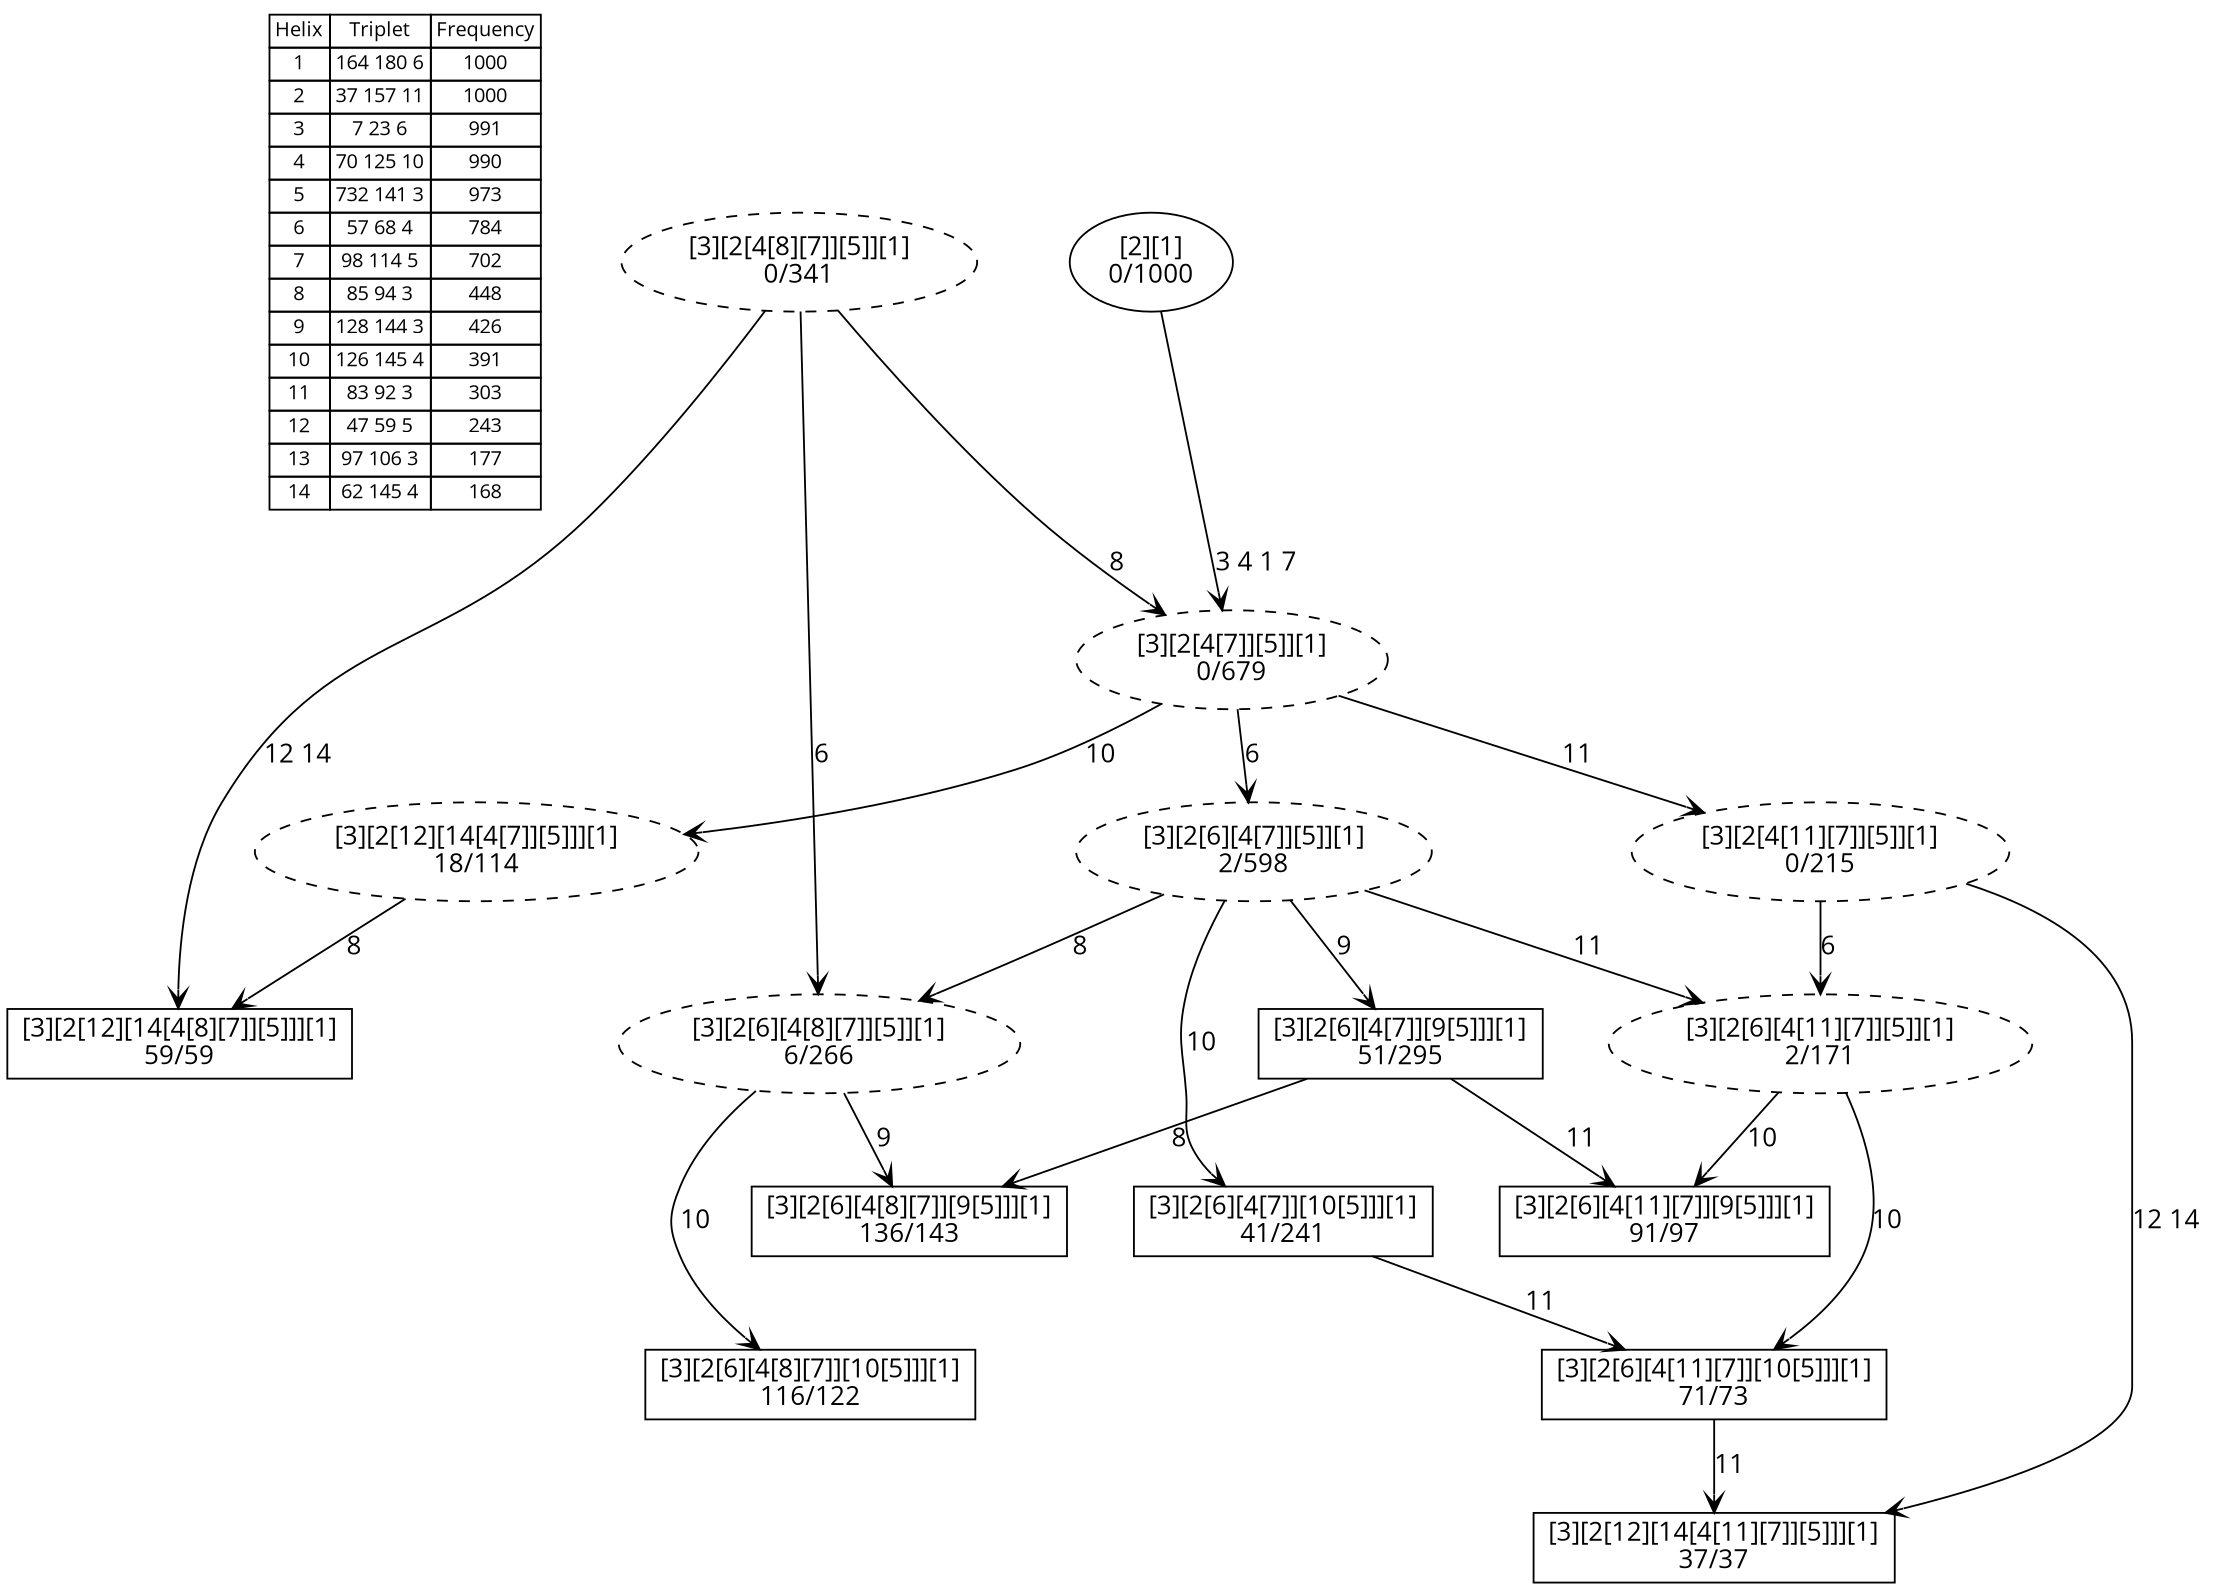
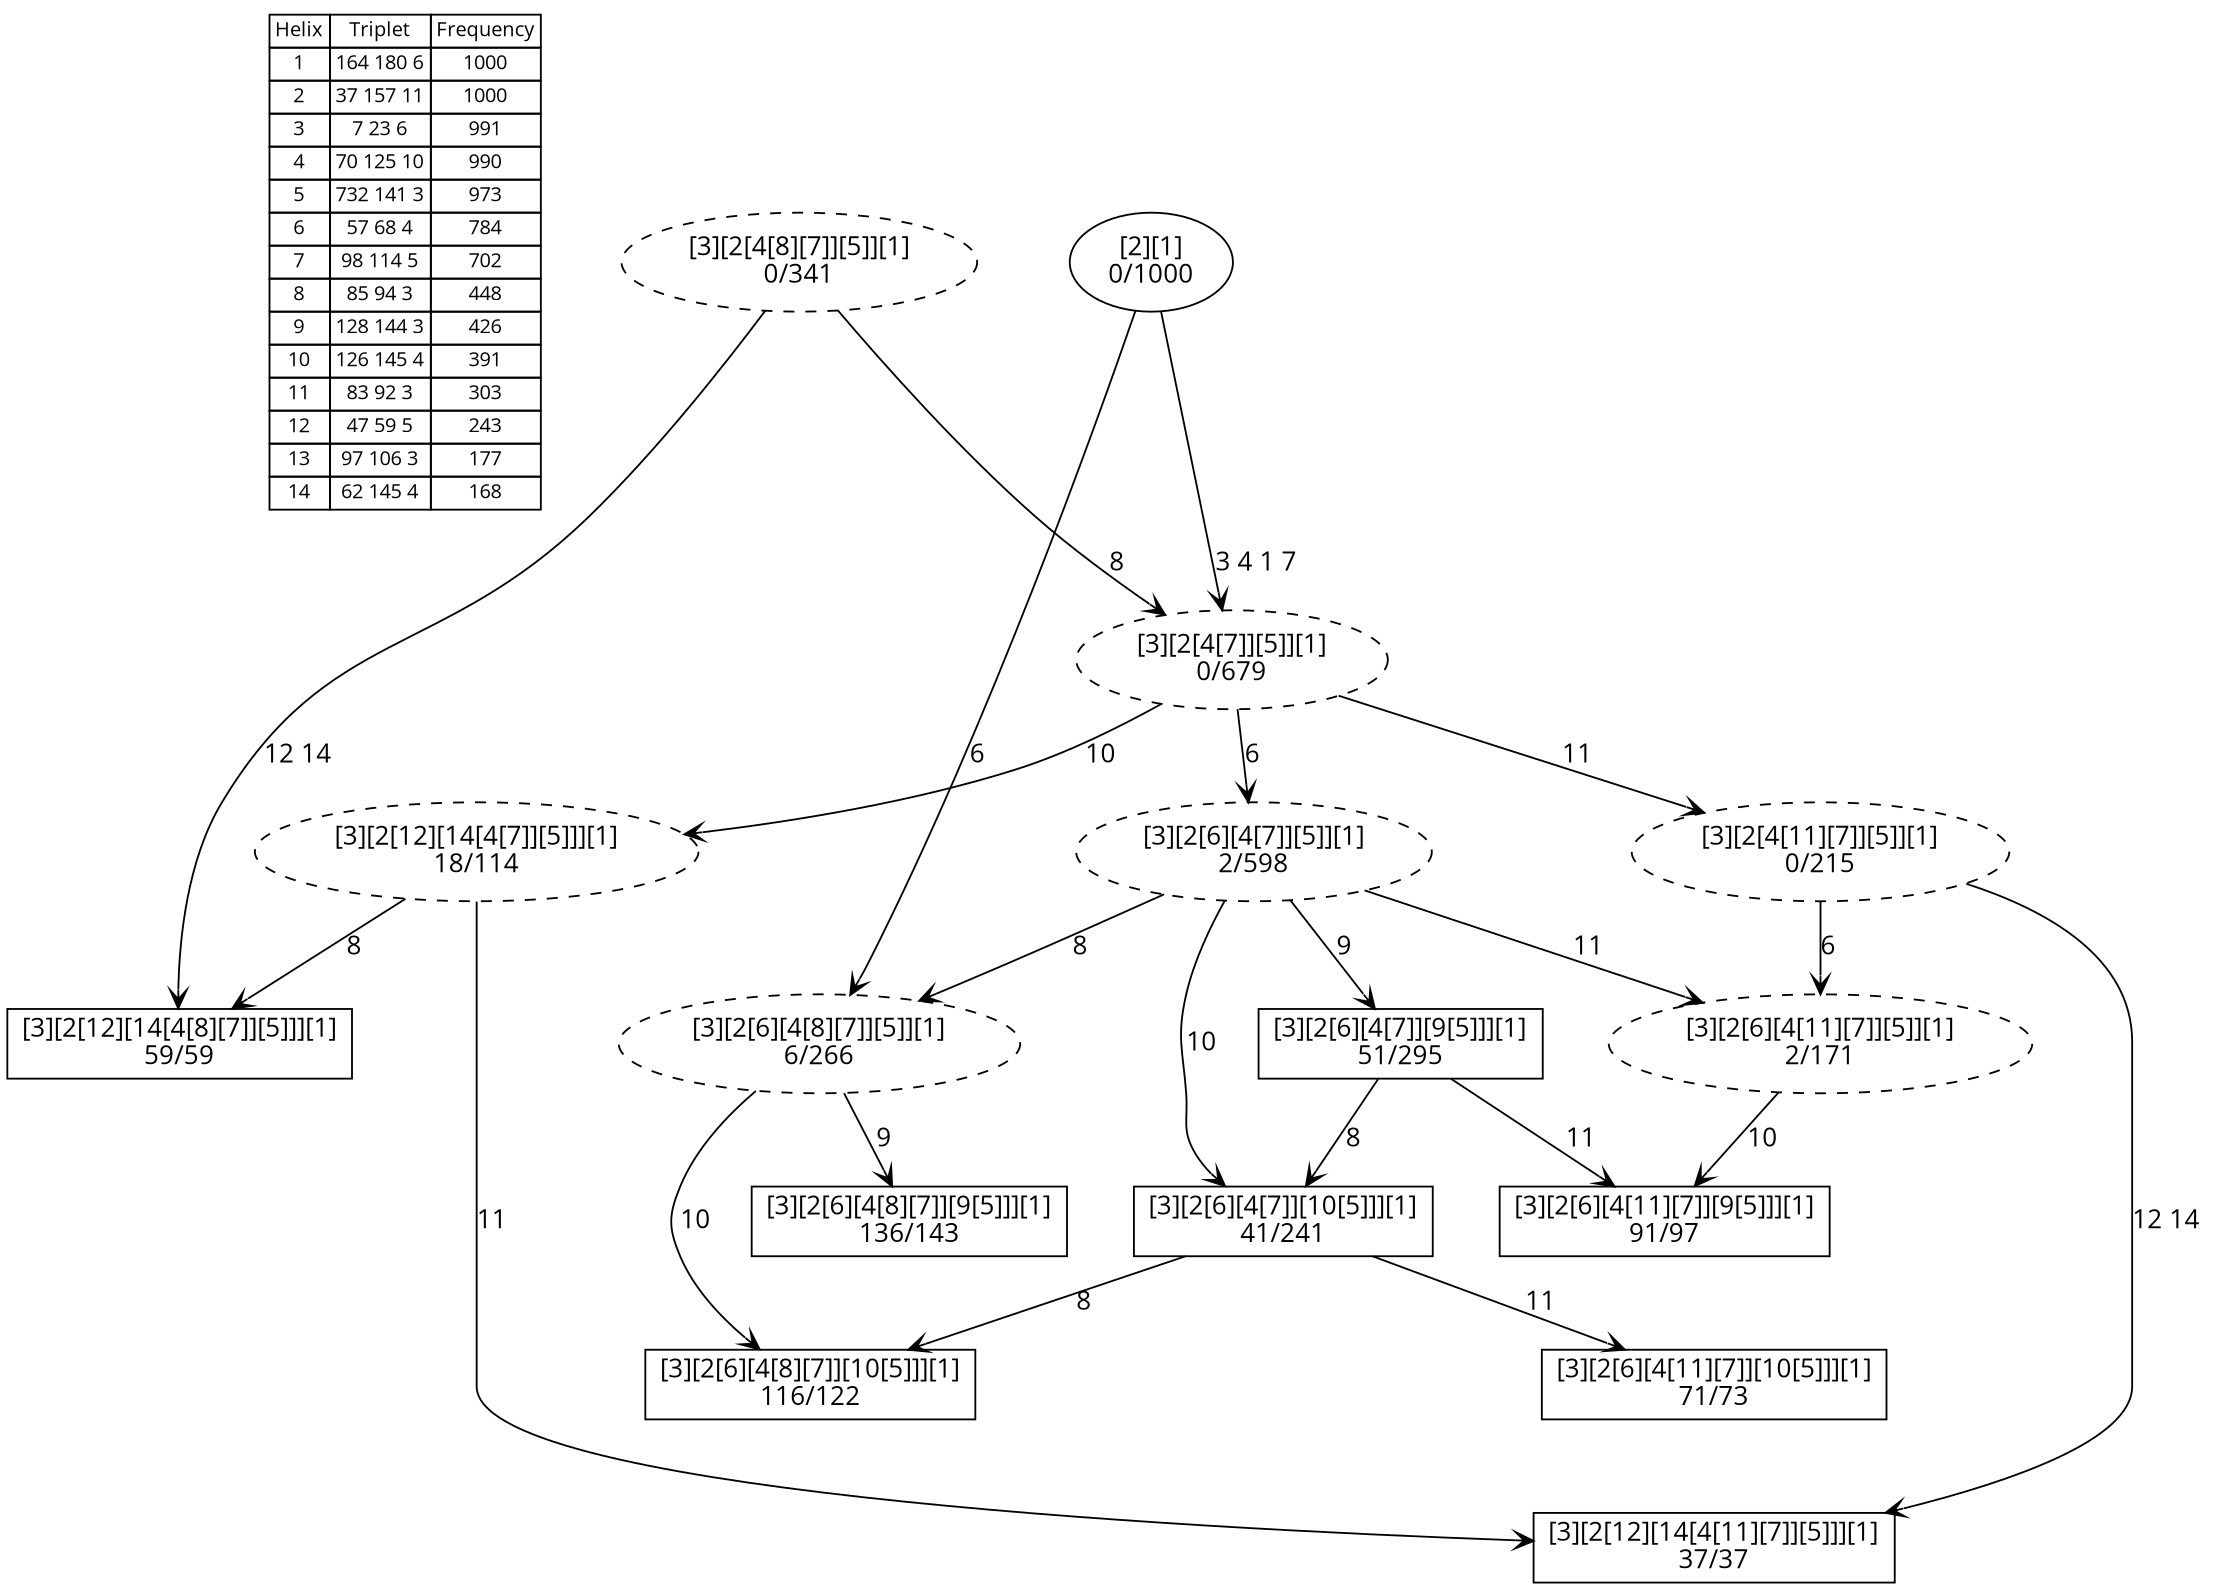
edge "[3][2[4[8][7]][5]][1] 0/341" -> "[3][2[6][4[8][7]][5]][1] 6/266": now "[2][1] 0/1000" -> "[3][2[6][4[8][7]][5]][1] 6/266"
edge "[3][2[6][4[7]][9[5]]][1] 51/295" -> "[3][2[6][4[8][7]][9[5]]][1] 136/143": now "[3][2[6][4[7]][9[5]]][1] 51/295" -> "[3][2[6][4[7]][10[5]]][1] 41/241"
edge "[3][2[6][4[11][7]][5]][1] 2/171" -> "[3][2[6][4[11][7]][10[5]]][1] 71/73": removed, label "10"
edge "[3][2[6][4[7]][10[5]]][1] 41/241" -> "[3][2[6][4[8][7]][10[5]]][1] 116/122": added, label "8"
edge "[3][2[6][4[11][7]][10[5]]][1] 71/73" -> "[3][2[12][14[4[11][7]][5]]][1] 37/37": now "[3][2[12][14[4[7]][5]]][1] 18/114" -> "[3][2[12][14[4[11][7]][5]]][1] 37/37"
